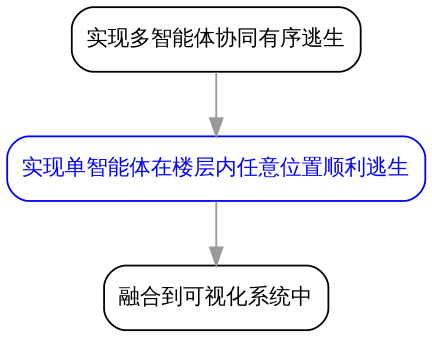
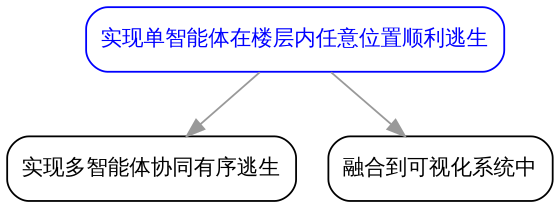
edge "实现多智能体协同有序逃生" -> "实现单智能体在楼层内任意位置顺利逃生": reversed
